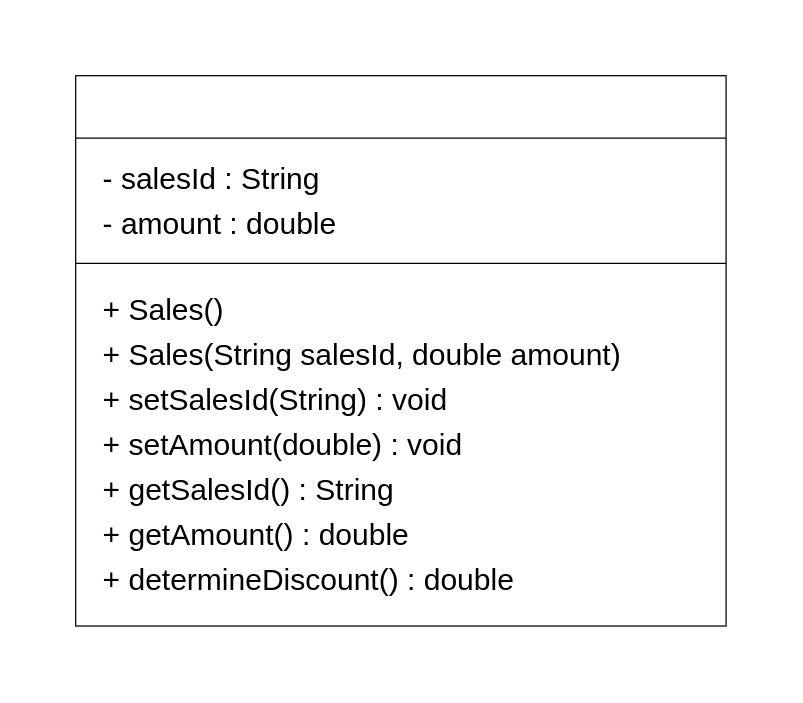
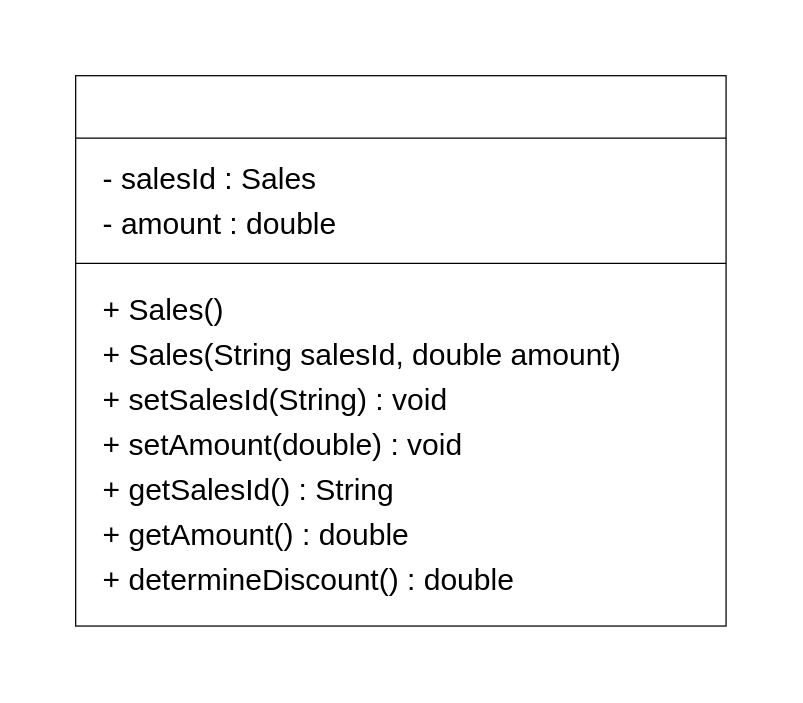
node "- salesId : String - amount : double": label "- salesId : String - amount : double" -> "- salesId : Sales - amount : double"
